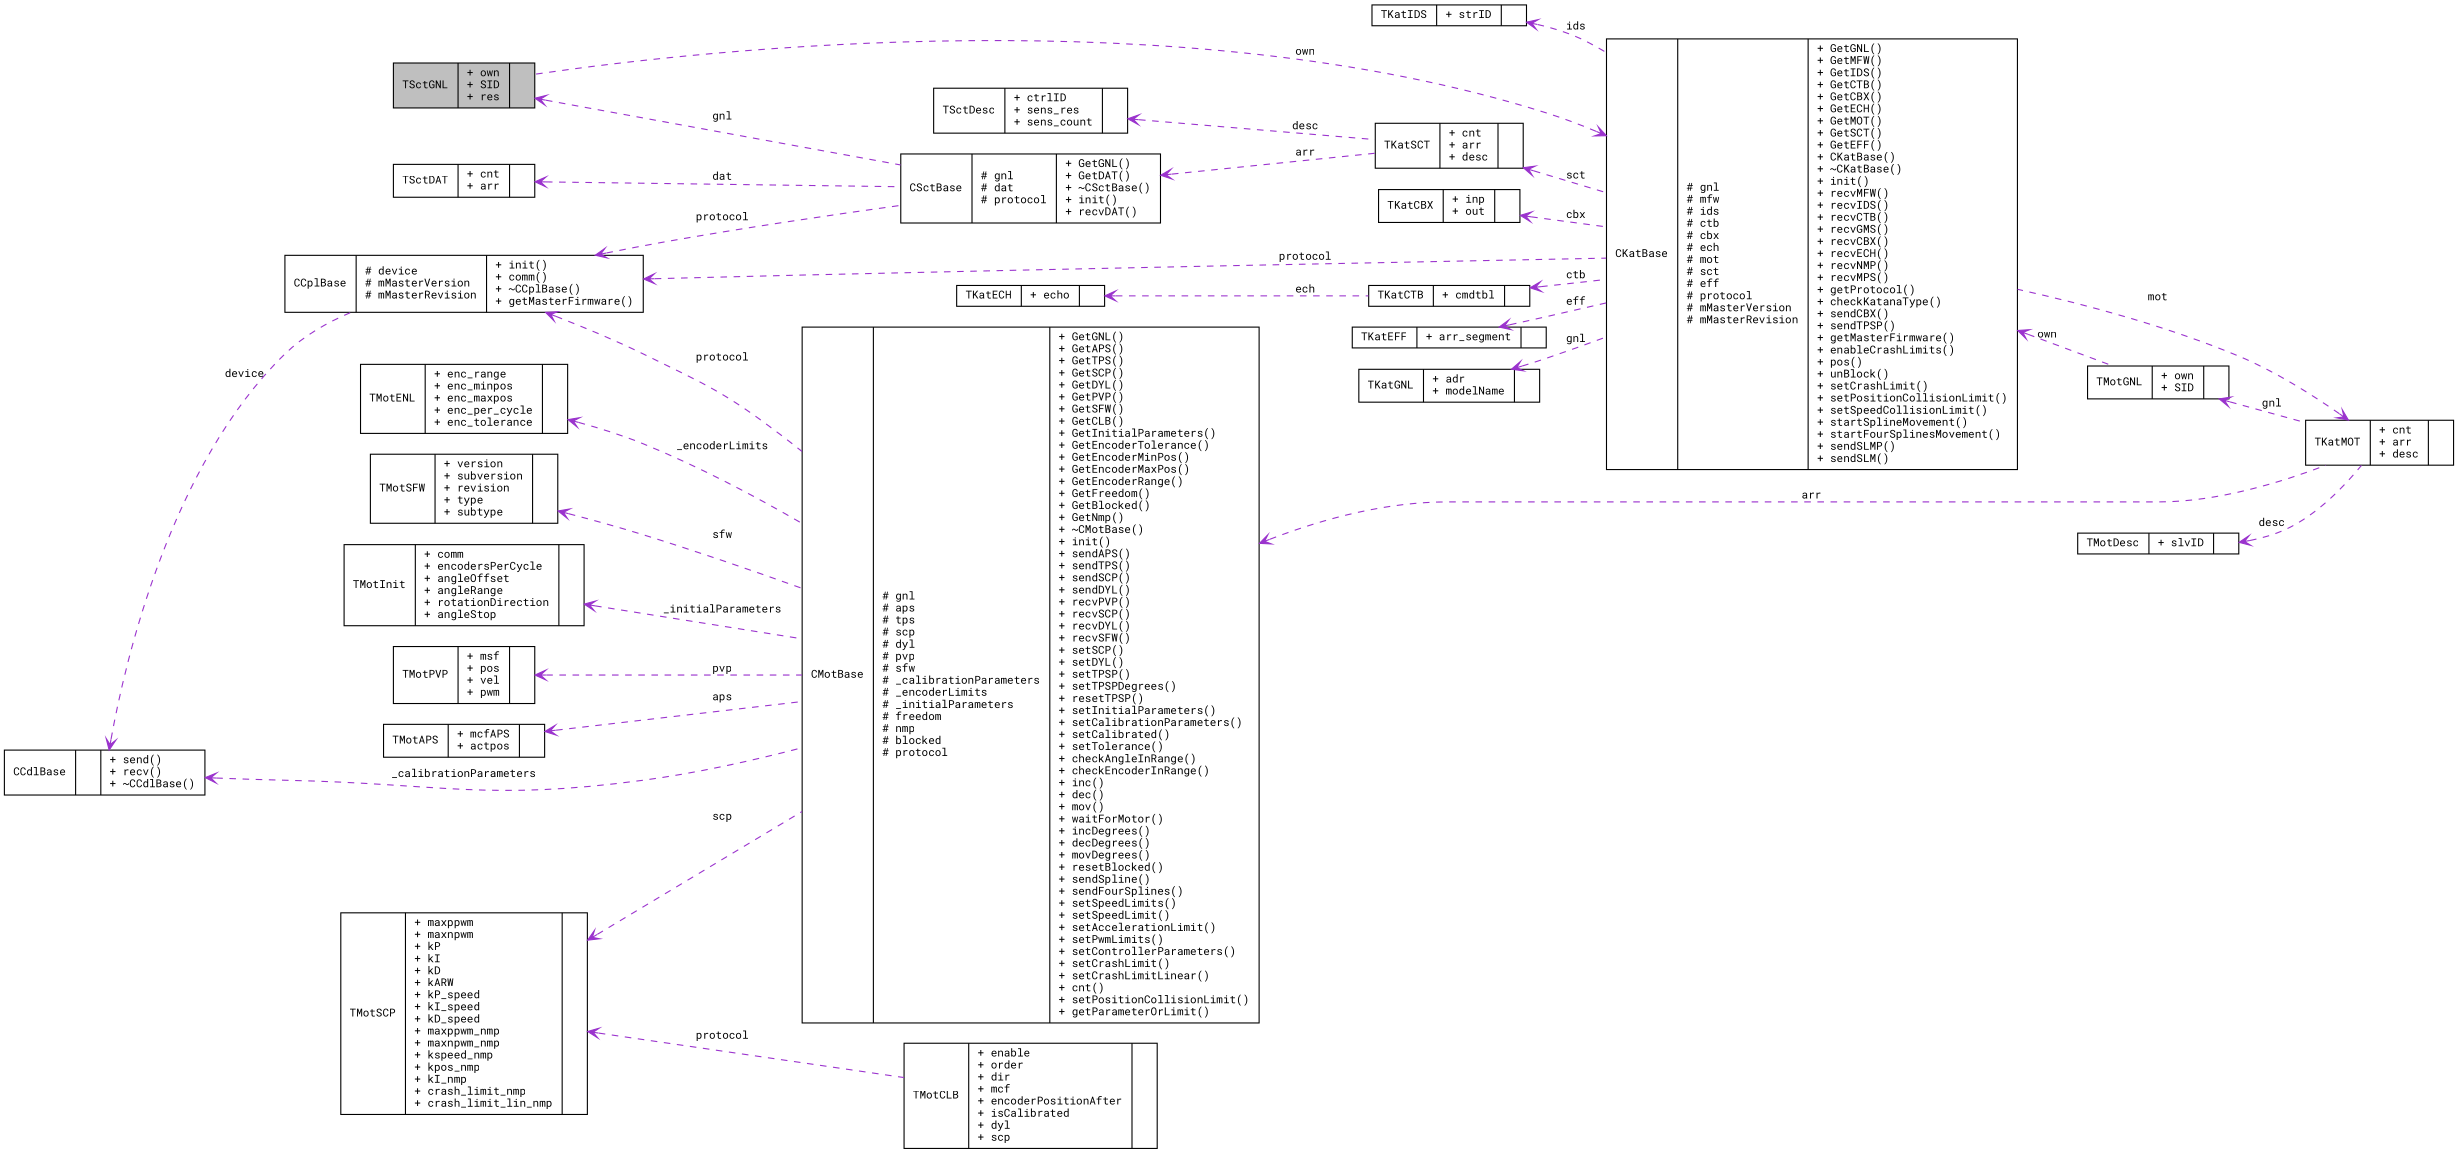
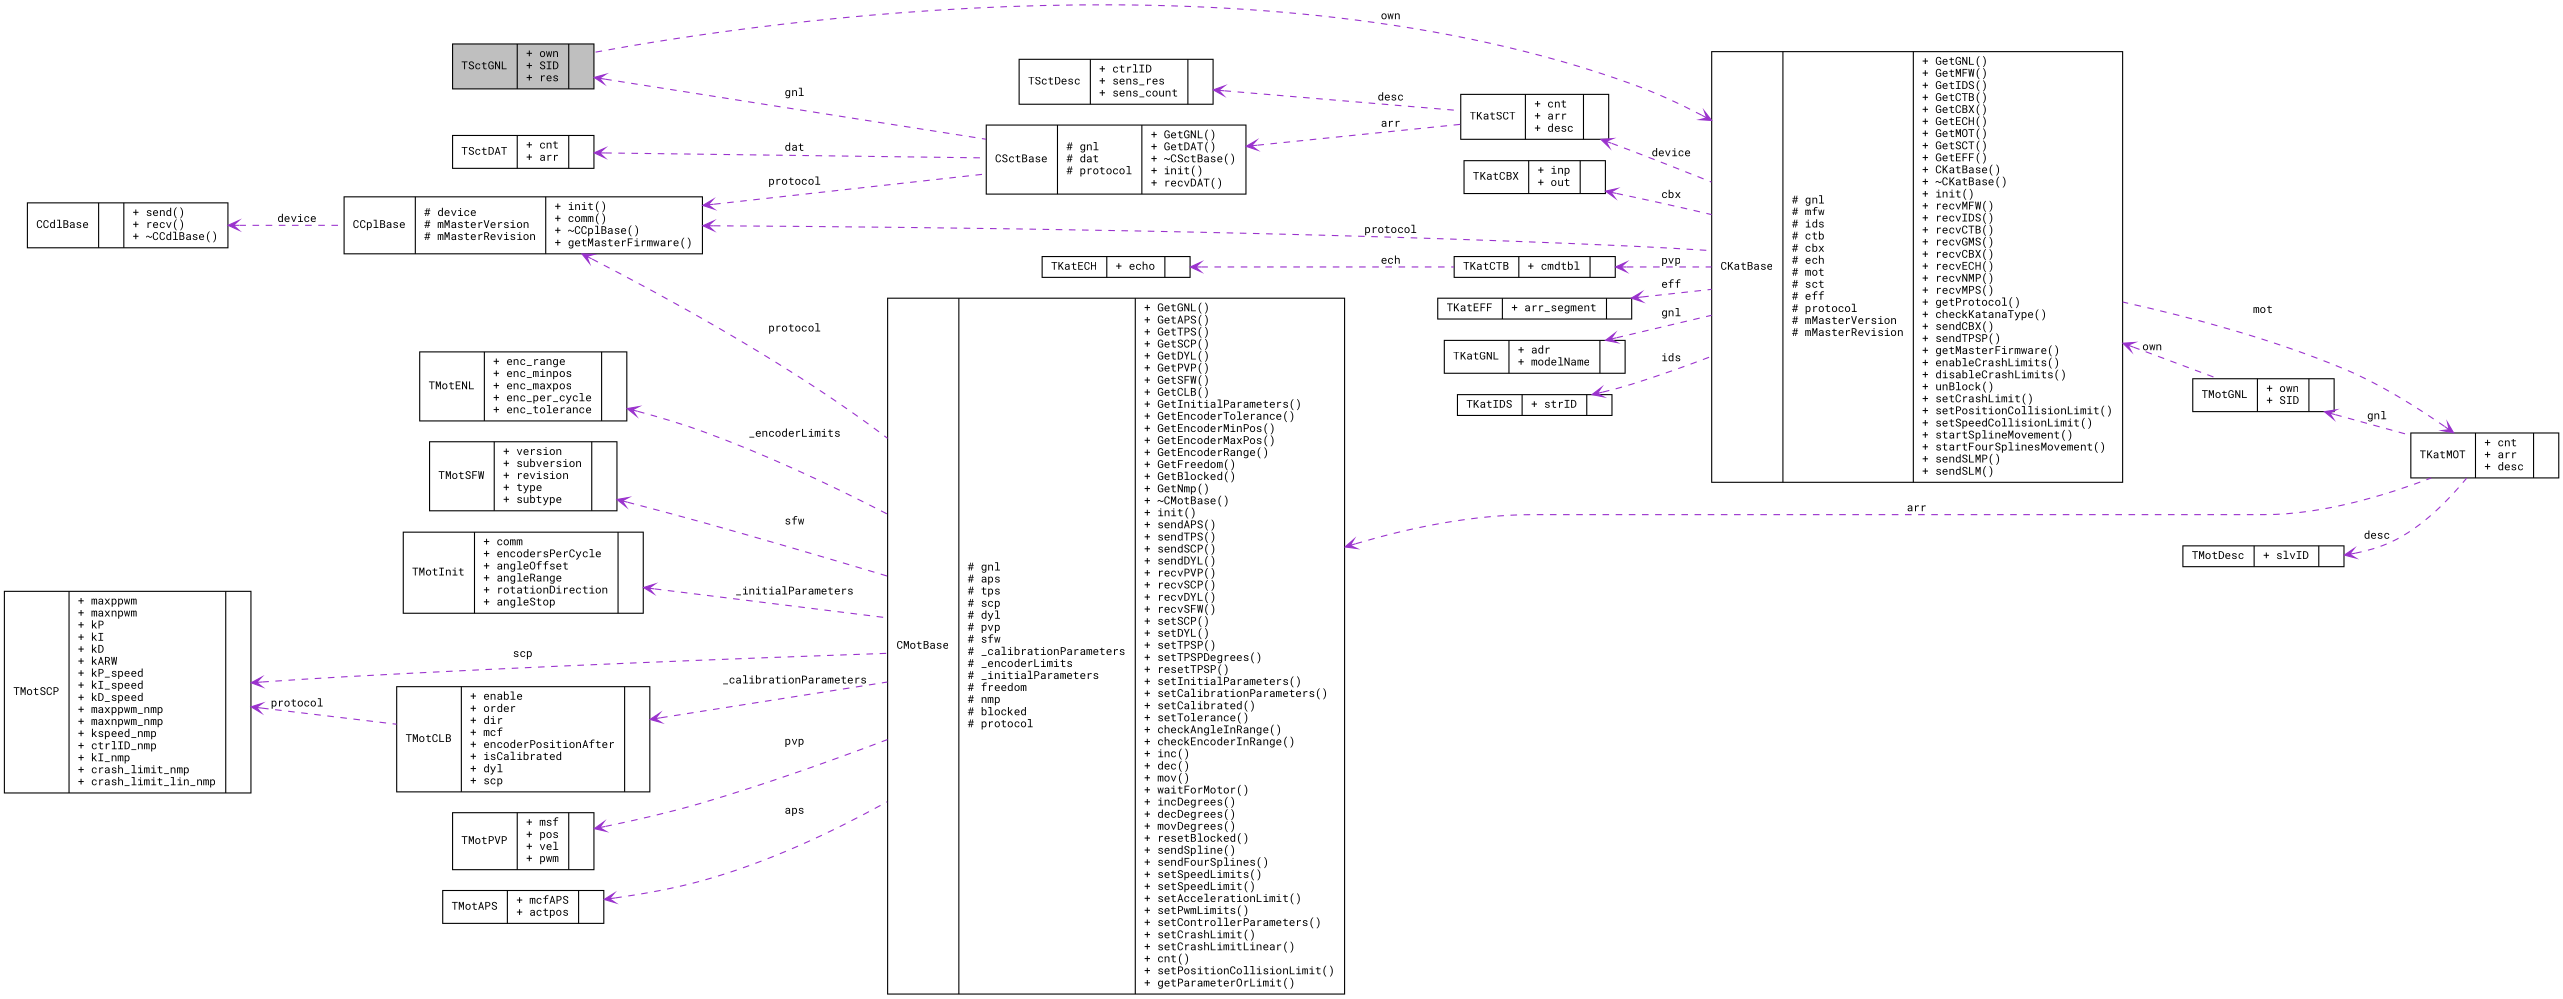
edge "CKatBase" -> "TKatSCT": label "sct" -> "device"
edge "CKatBase" -> "TKatCTB": label "ctb" -> "pvp"
node "CKatBase": text "+ pos()" -> "+ disableCrashLimits()"
edge "CMotBase" -> "CCdlBase": now "CMotBase" -> "TMotCLB"
node "TMotSCP": text "+ kpos_nmp" -> "+ ctrlID_nmp"
